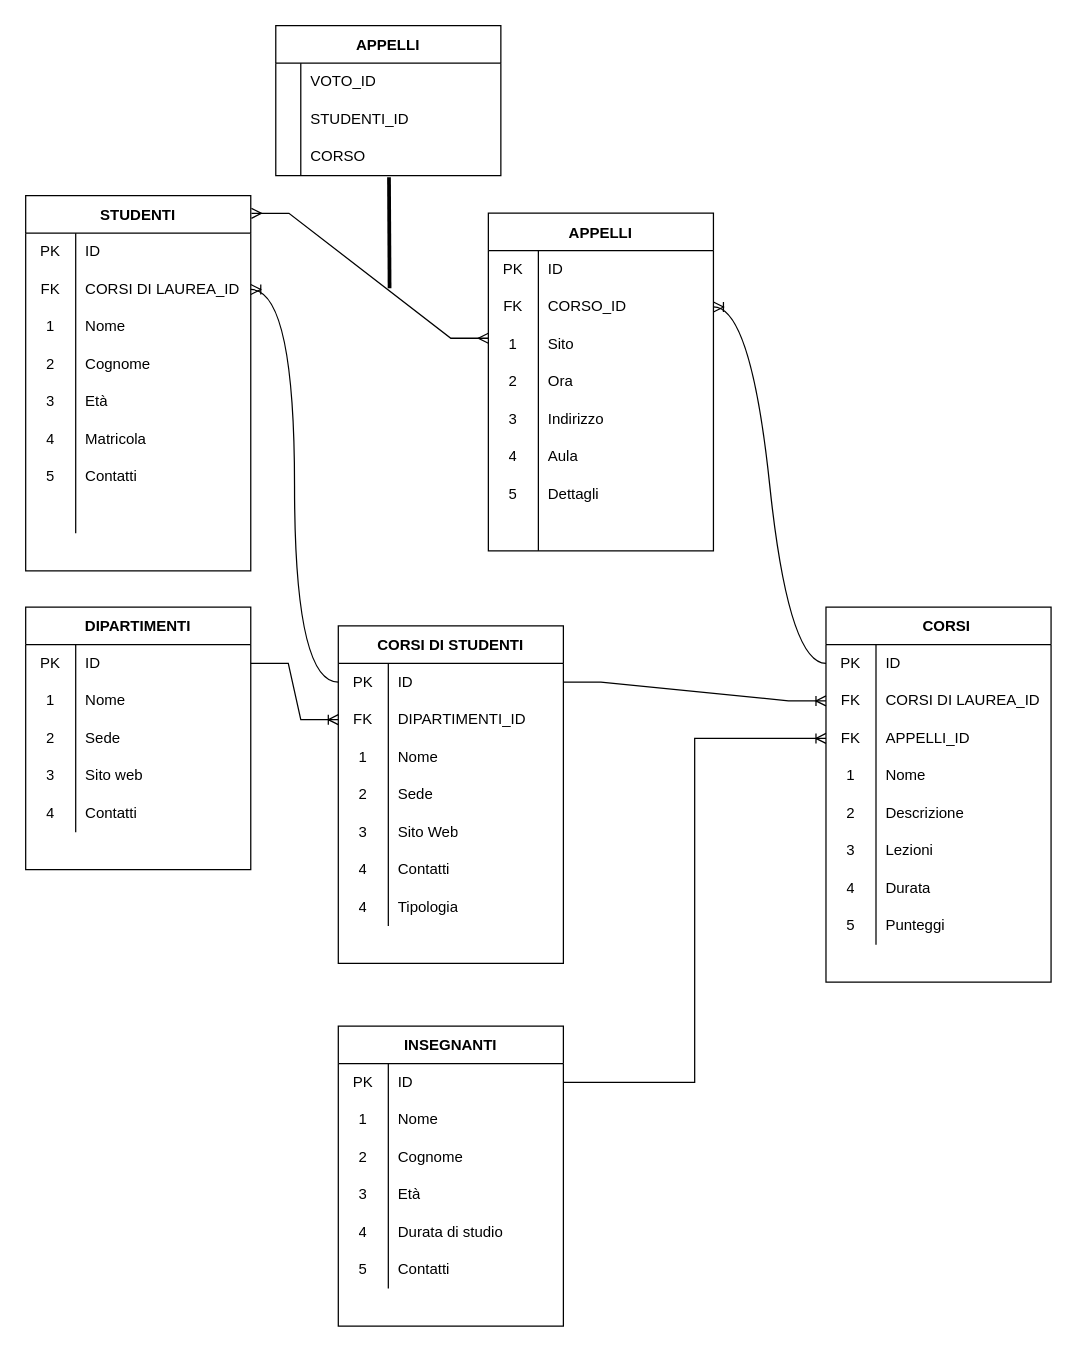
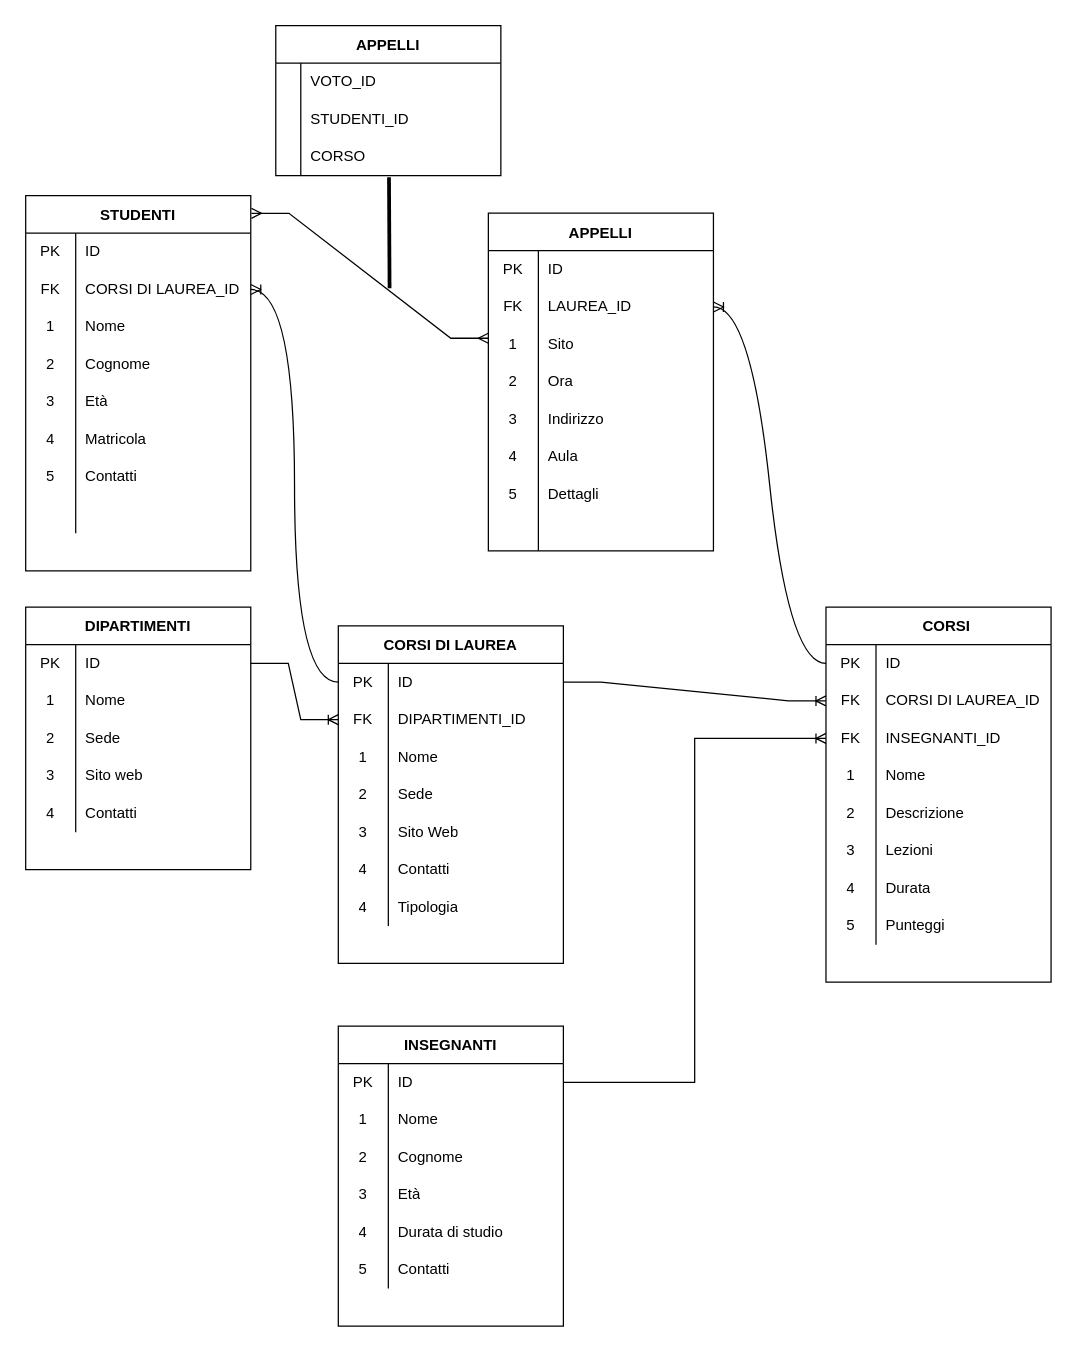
node "CORSO_ID": label "CORSO_ID" -> "LAUREA_ID"
node "CORSI DI STUDENTI": label "CORSI DI STUDENTI" -> "CORSI DI LAUREA"
node "APPELLI_ID": label "APPELLI_ID" -> "INSEGNANTI_ID"
